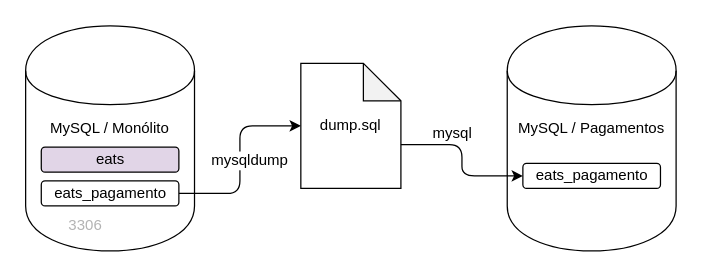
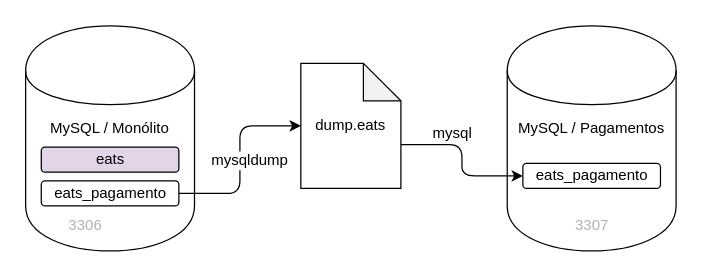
node "dump.sql": label "dump.sql" -> "dump.eats"
node "3307": added
